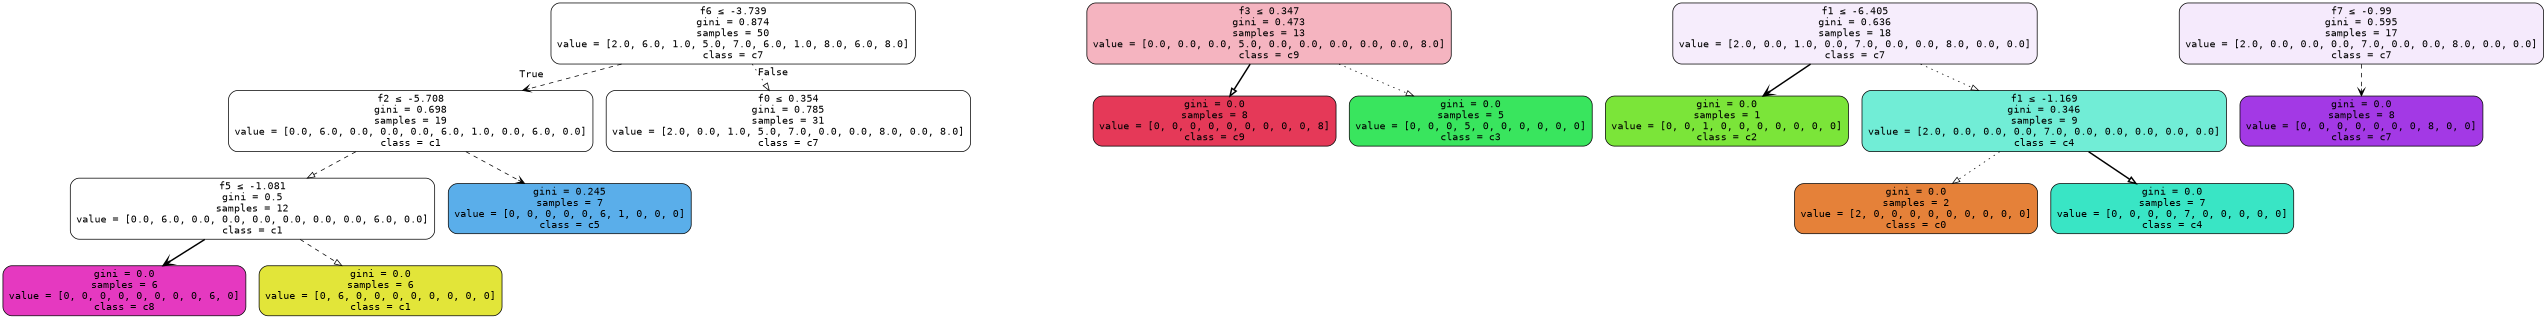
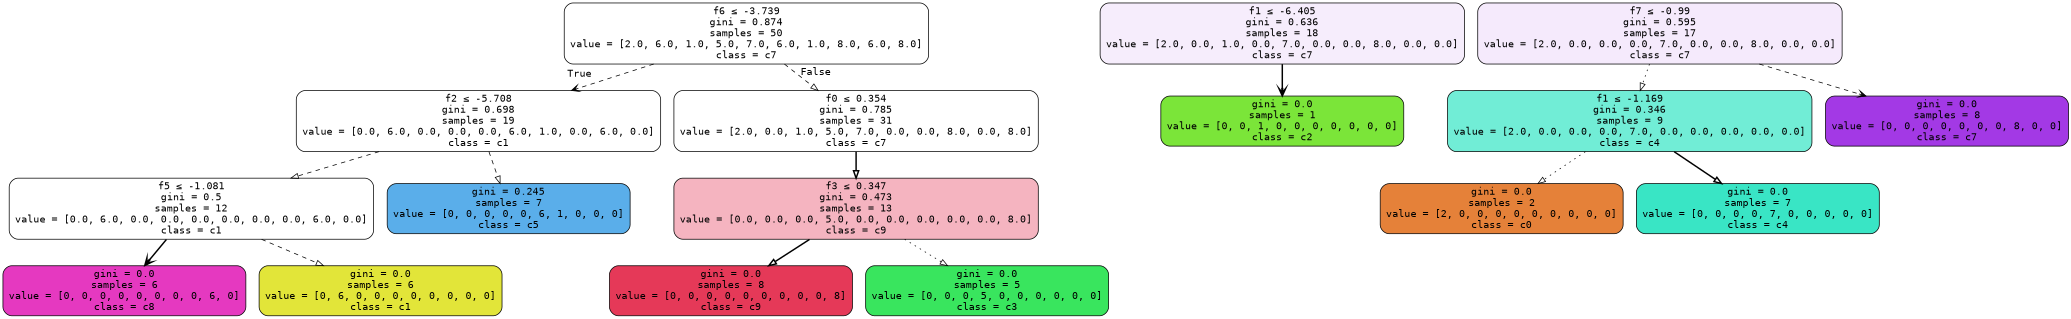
edge "f6 ≤ -3.739" -> "f0 ≤ 0.354": style dotted -> dashed
edge "f1 ≤ -6.405" -> "f1 ≤ -1.169": now "f7 ≤ -0.99" -> "f1 ≤ -1.169"
edge "f0 ≤ 0.354" -> "f3 ≤ 0.347": added
edge "f2 ≤ -5.708" -> "gini = 0.245": arrowhead vee -> onormal
